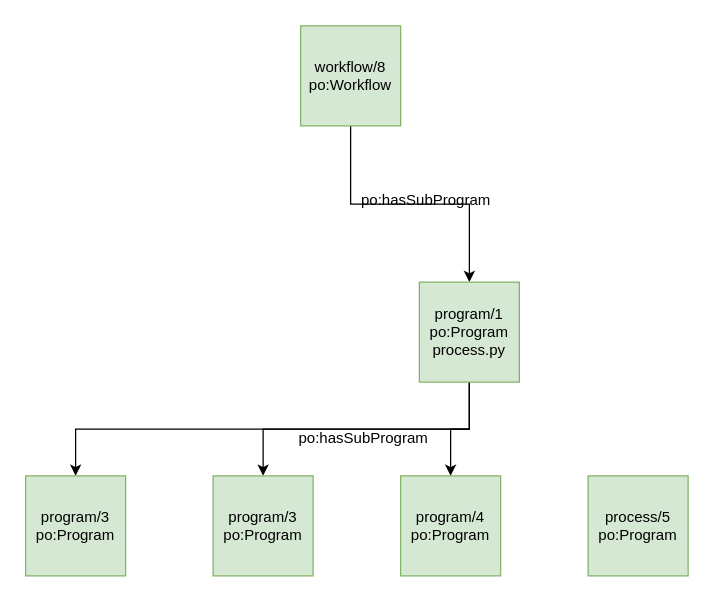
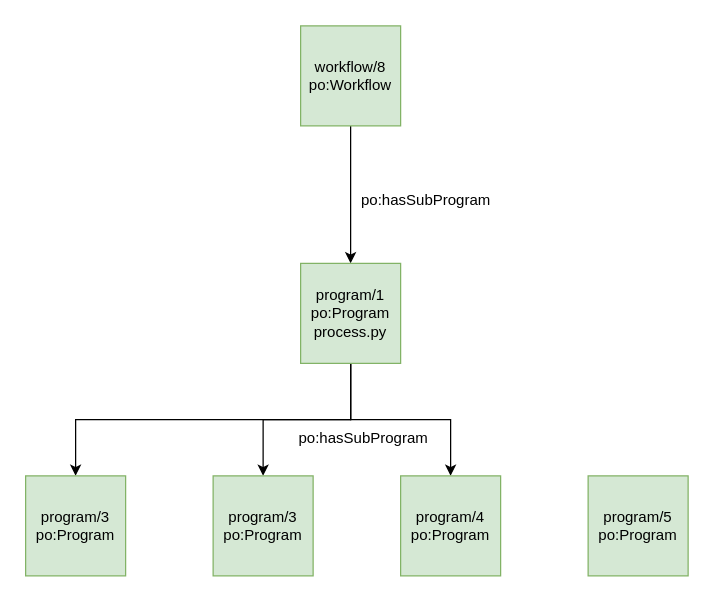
node "program/1 po:Program process.py": moved (469, 332) -> (351, 313)
node "process/5 po:Program": label "process/5 po:Program" -> "program/5 po:Program"
